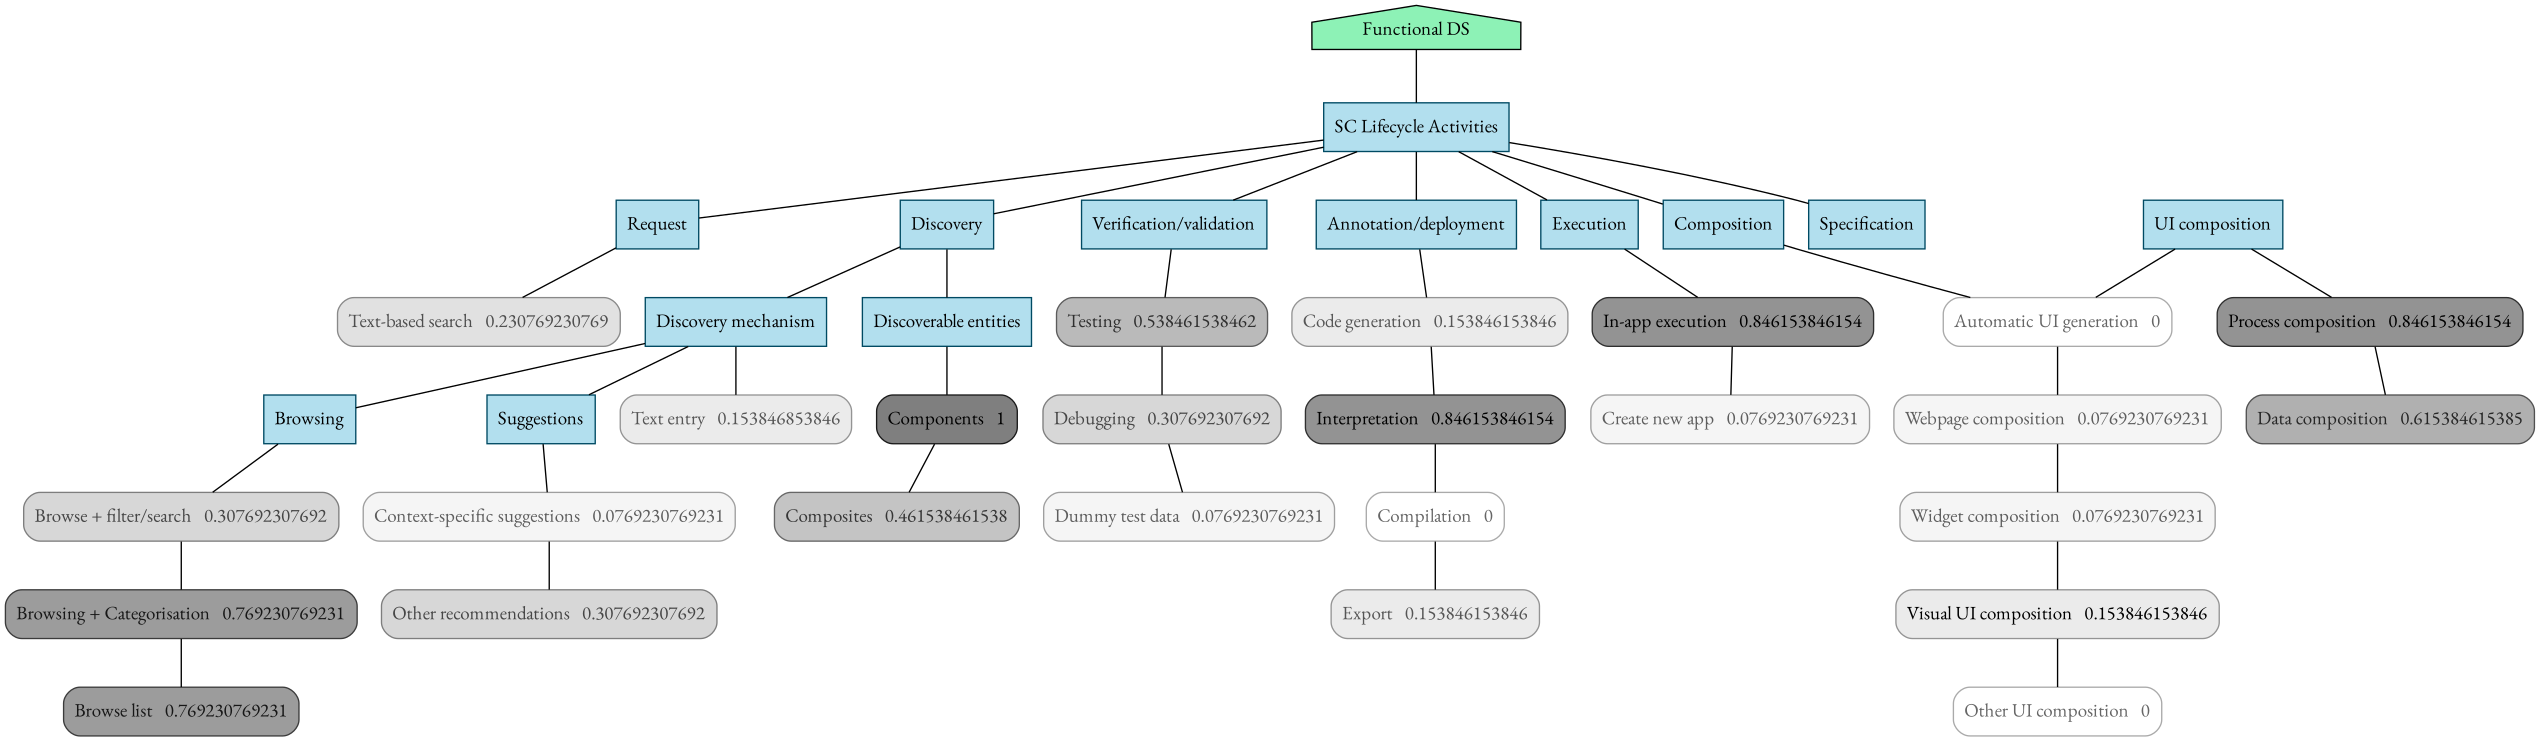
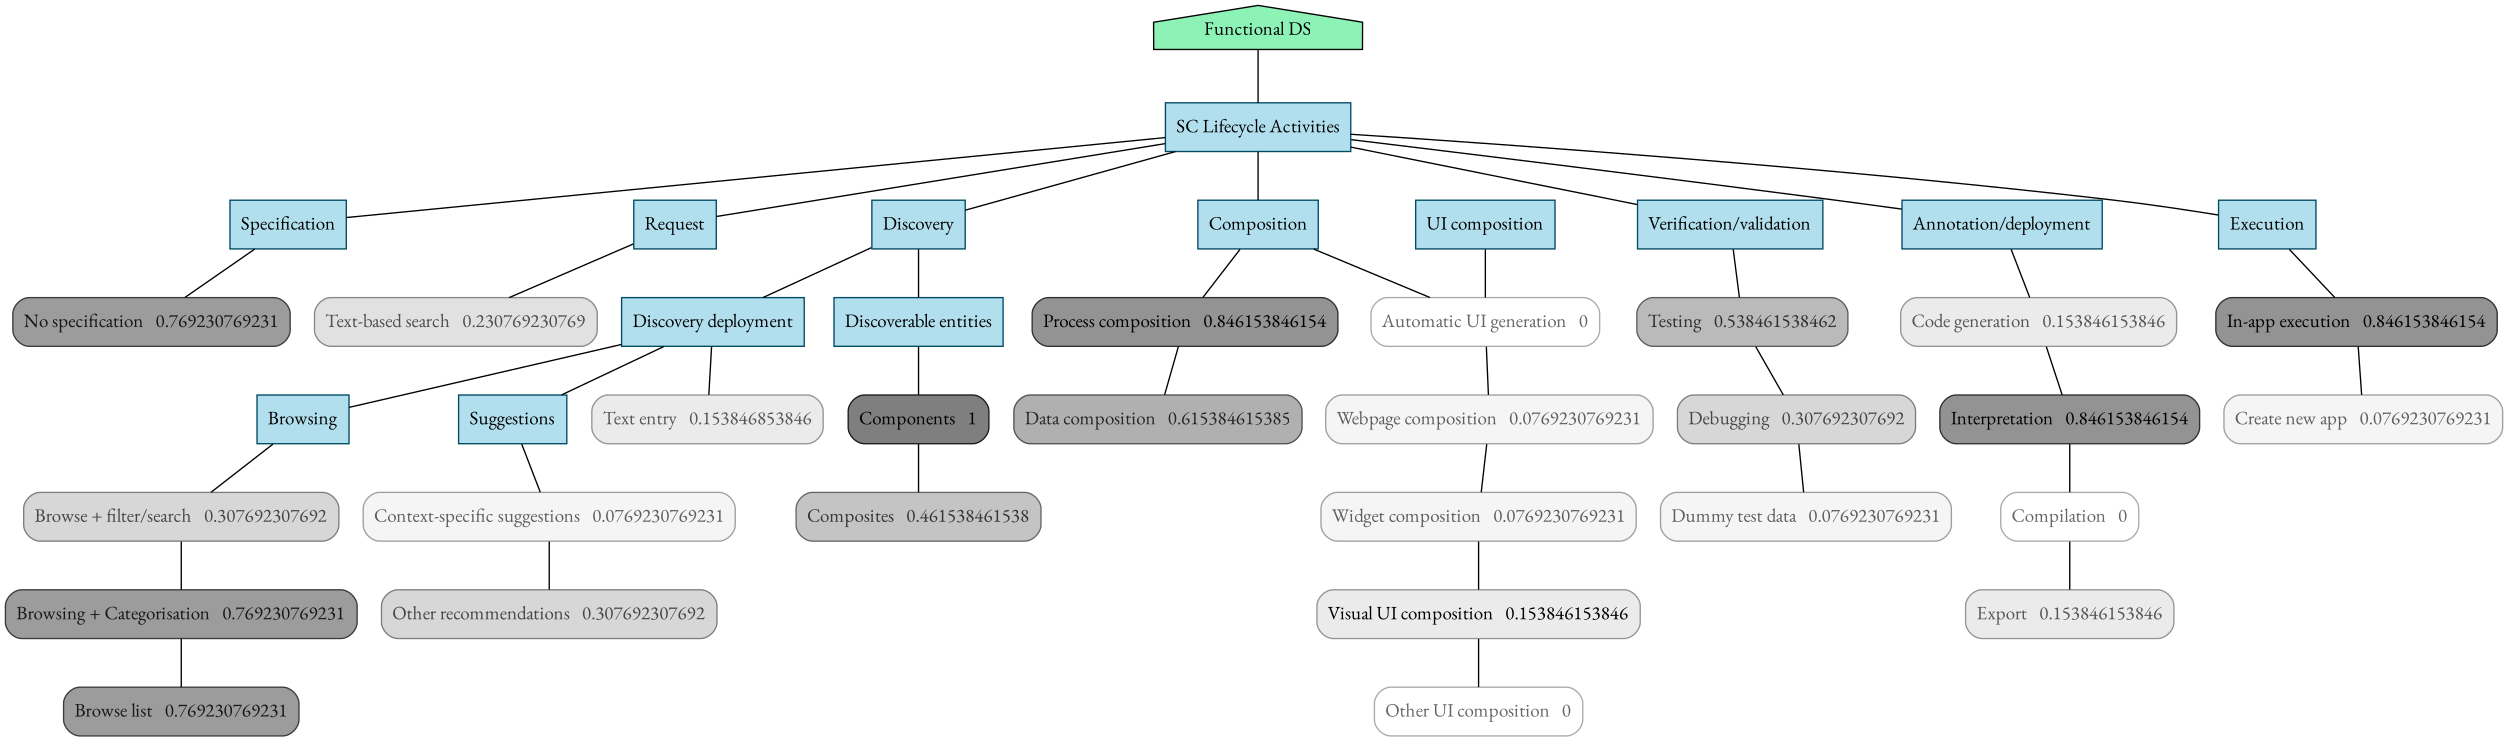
edge "UI composition" -- "Process composition   0.846153846154": now "Composition" -- "Process composition   0.846153846154"
node "No specification   0.769230769231": added
node "Discovery mechanism": label "Discovery mechanism" -> "Discovery deployment"
